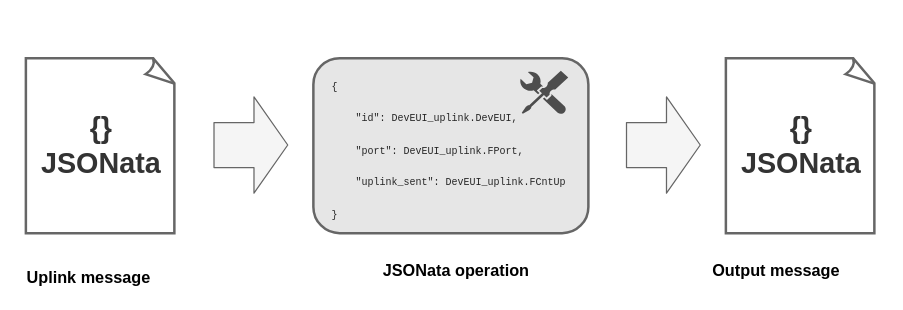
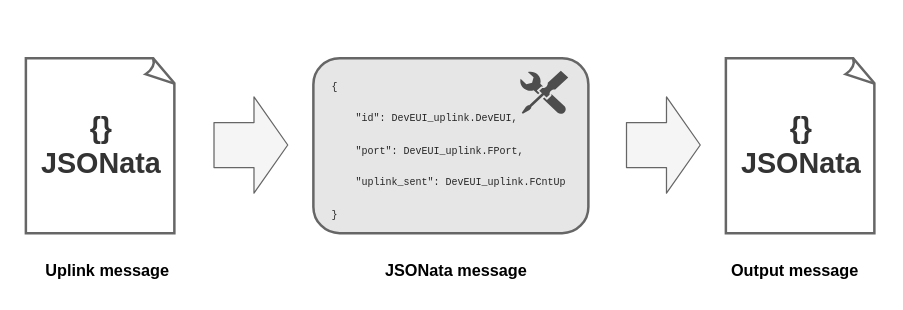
node "JSONata operation": label "JSONata operation" -> "JSONata message"
node "Output message": moved (776, 271) -> (794, 271)
node "Uplink message": moved (88, 277) -> (107, 271)
